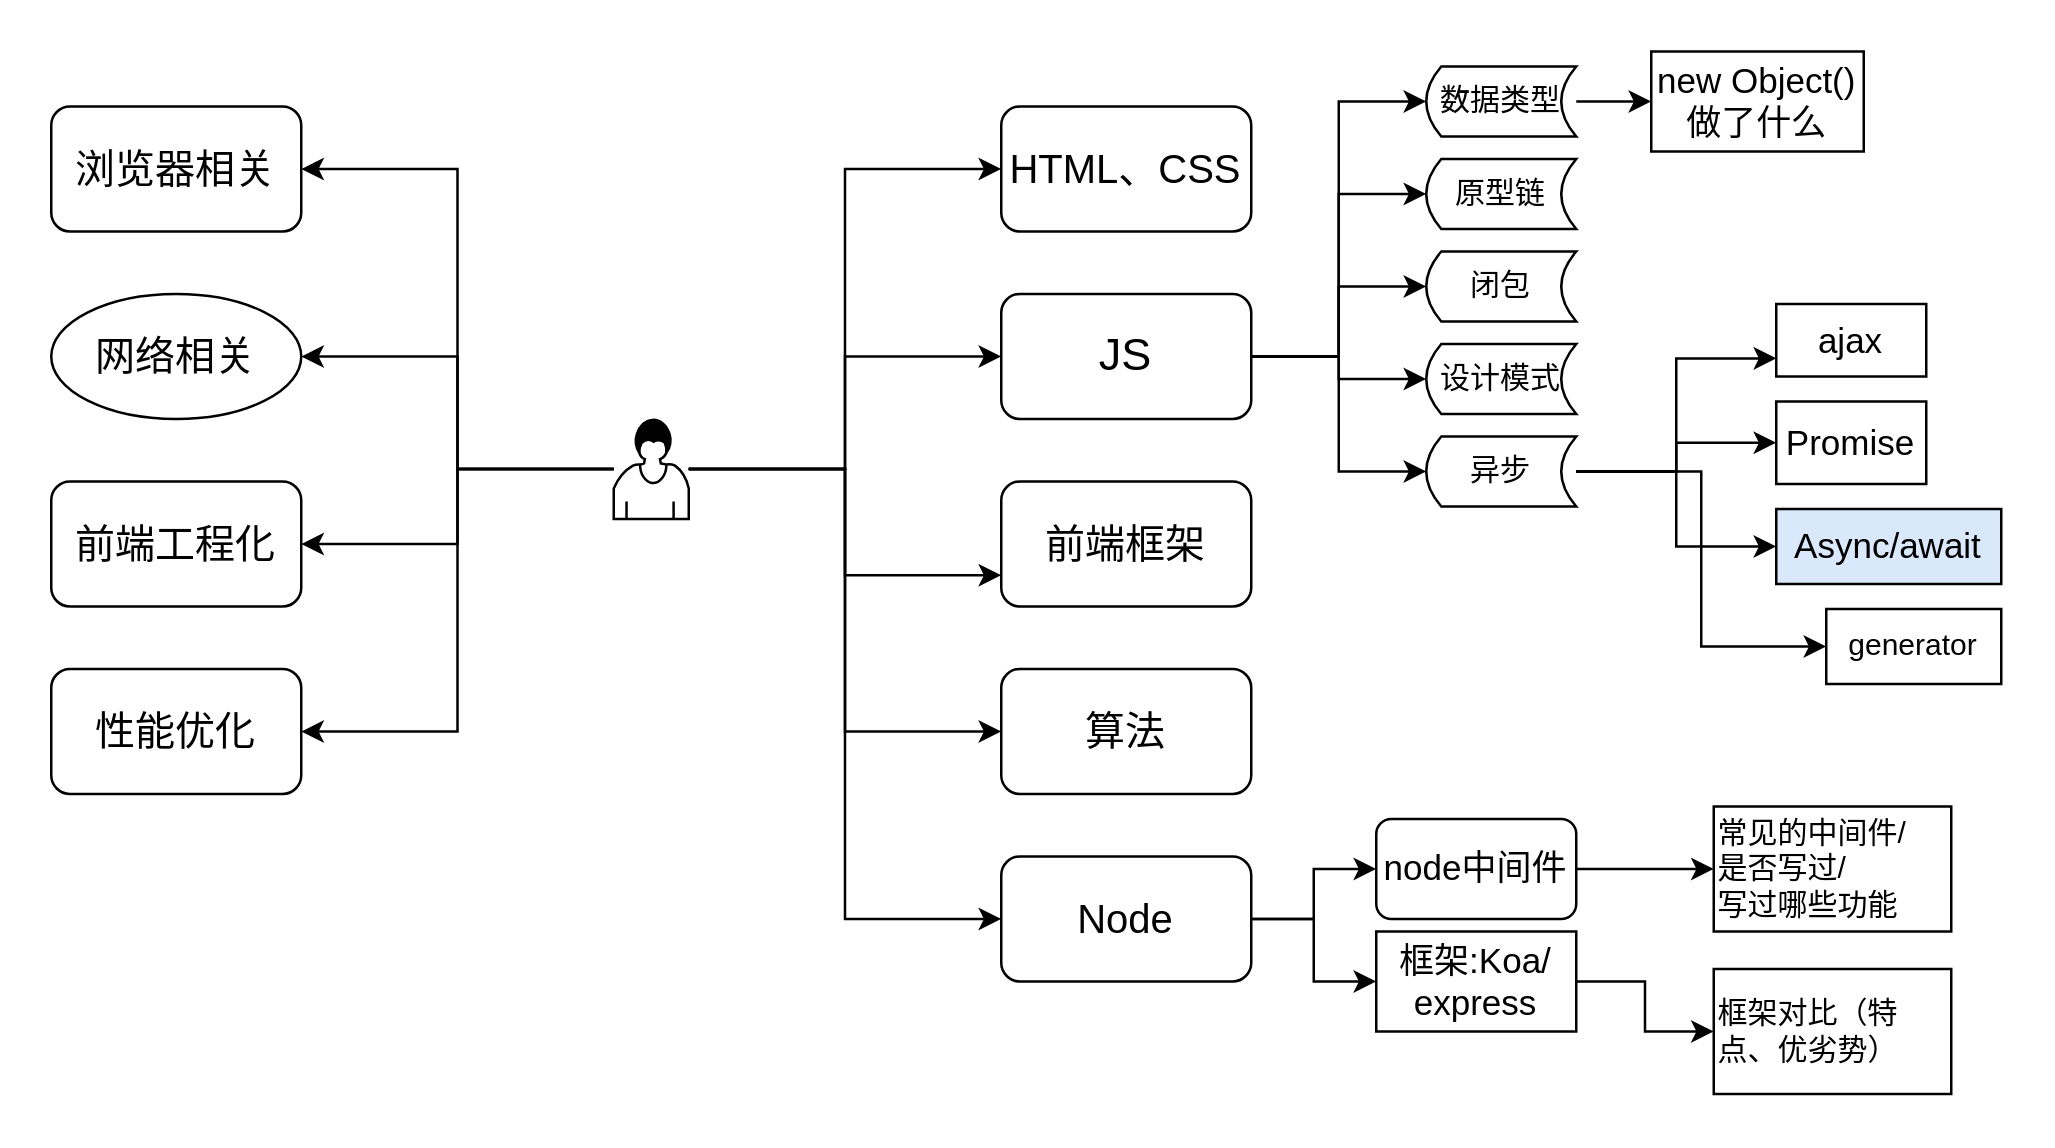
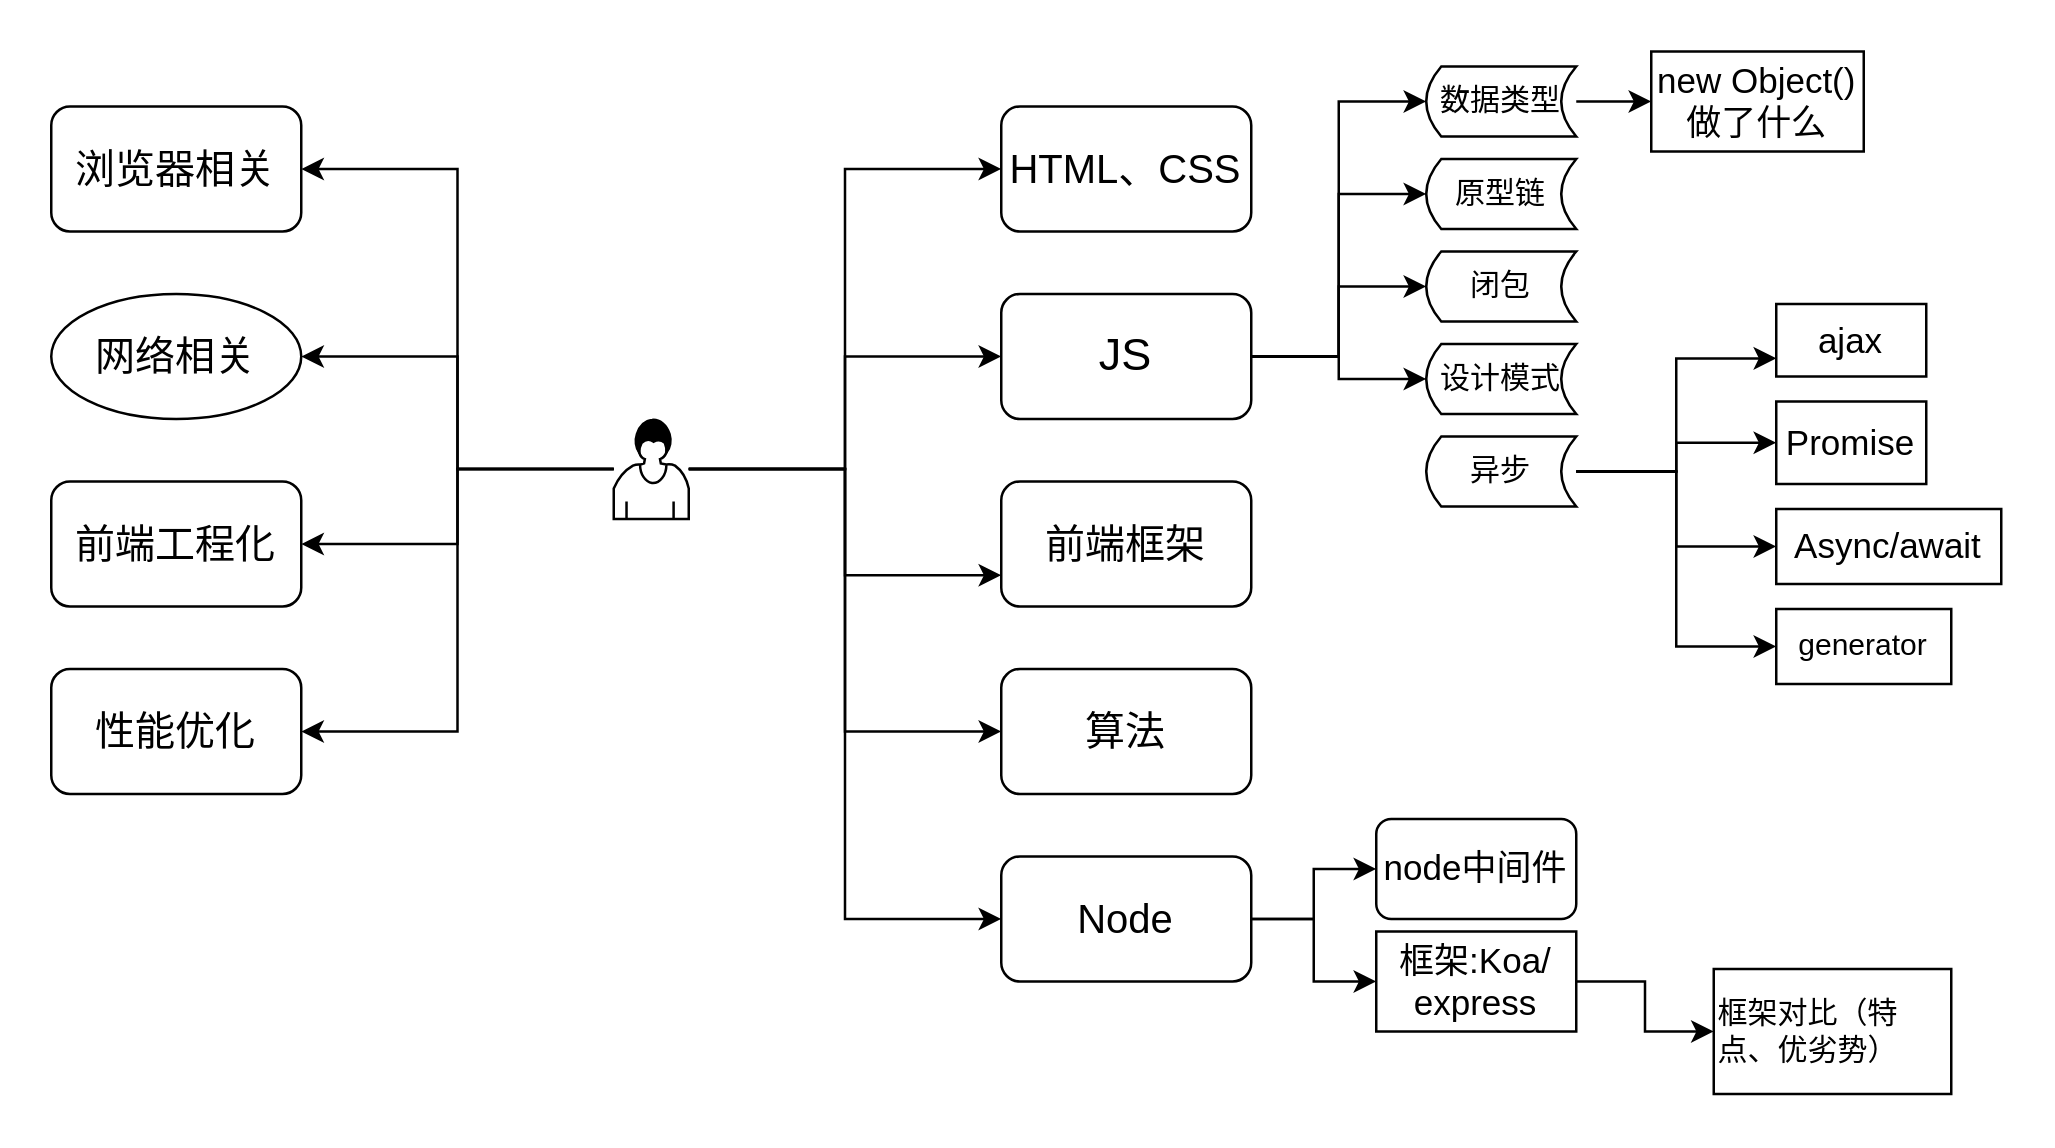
edge "JS" -> "异步": removed
node "Async/await": fillcolor #dae8fc -> #ffffff
node "generator": moved (1914, 646) -> (1864, 646)
edge "node中间件" -> "常见的中间件/ 是否写过/ 写过哪些功能": removed
node "常见的中间件/ 是否写过/ 写过哪些功能": removed
